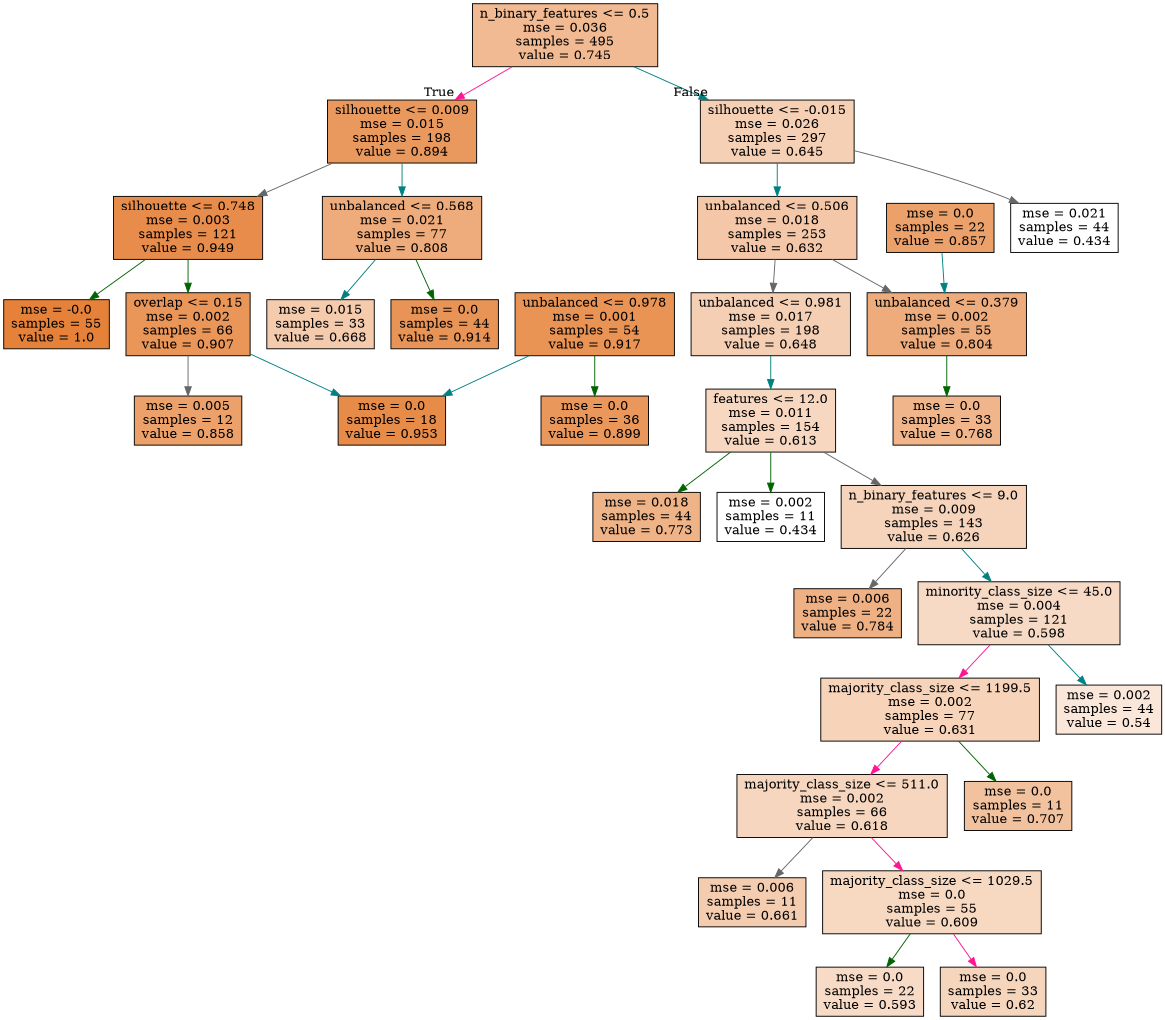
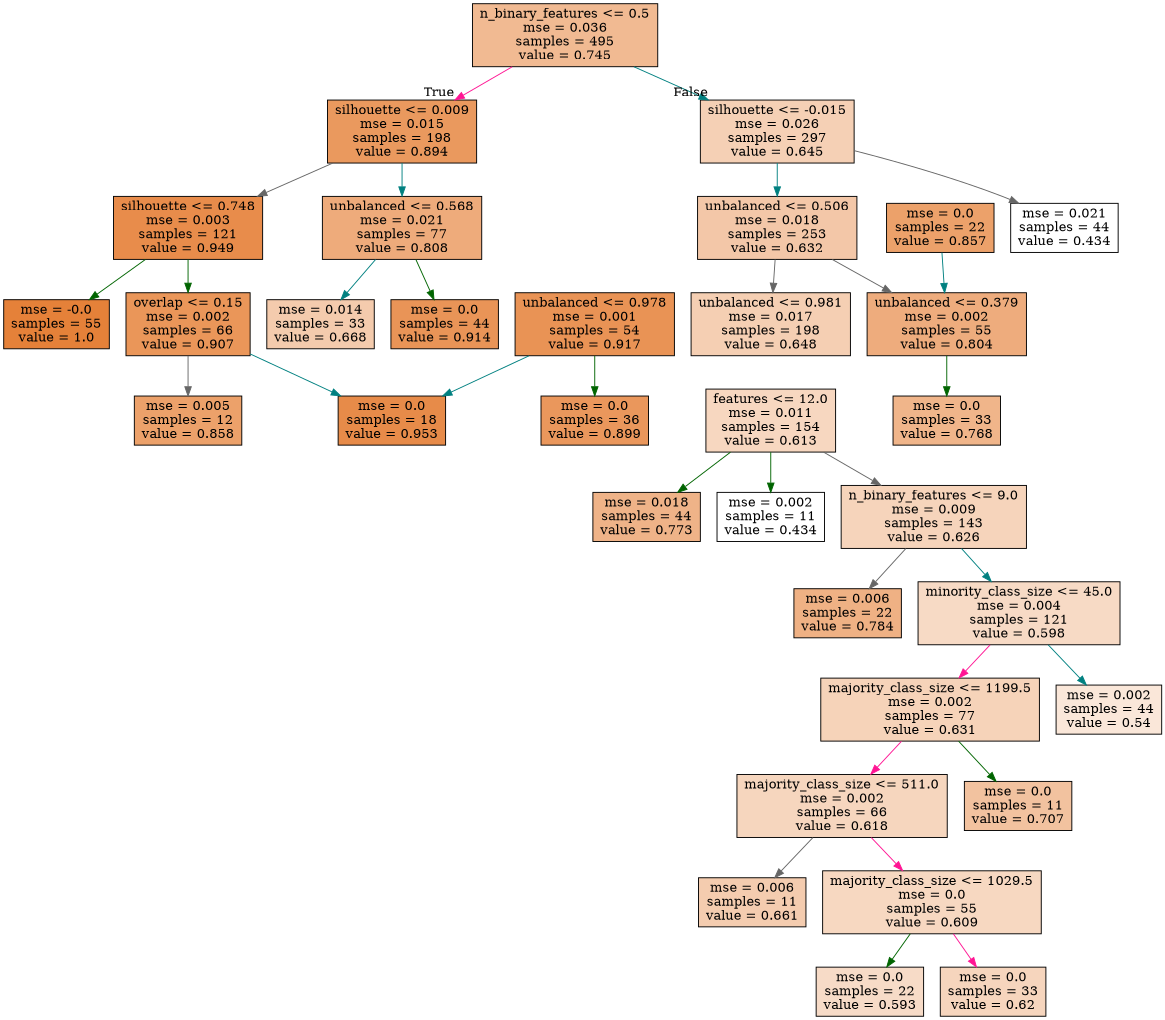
node "mse = 0.015 samples = 33 value = 0.668": label "mse = 0.015 samples = 33 value = 0.668" -> "mse = 0.014 samples = 33 value = 0.668"
edge "unbalanced <= 0.981 mse = 0.017 samples = 198 value = 0.648" -> "features <= 12.0 mse = 0.011 samples = 154 value = 0.613": removed
